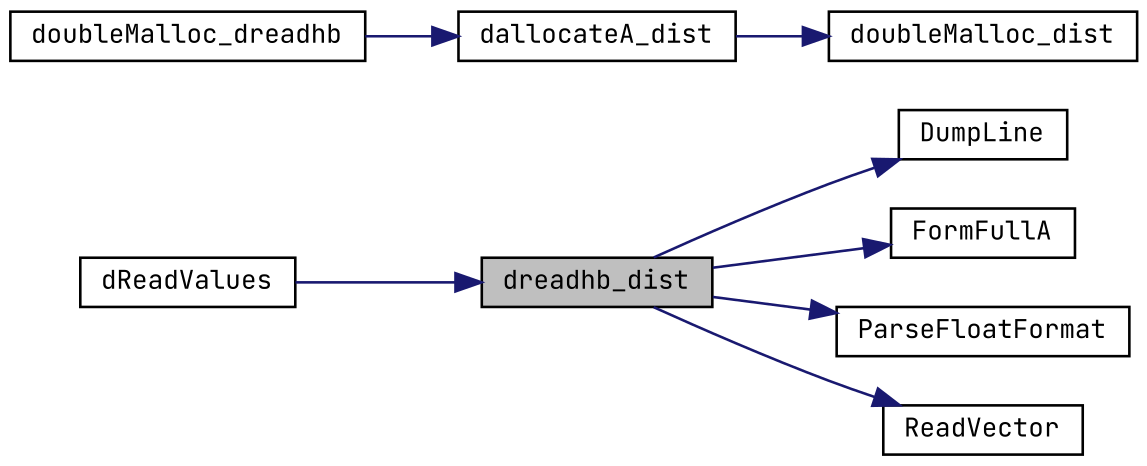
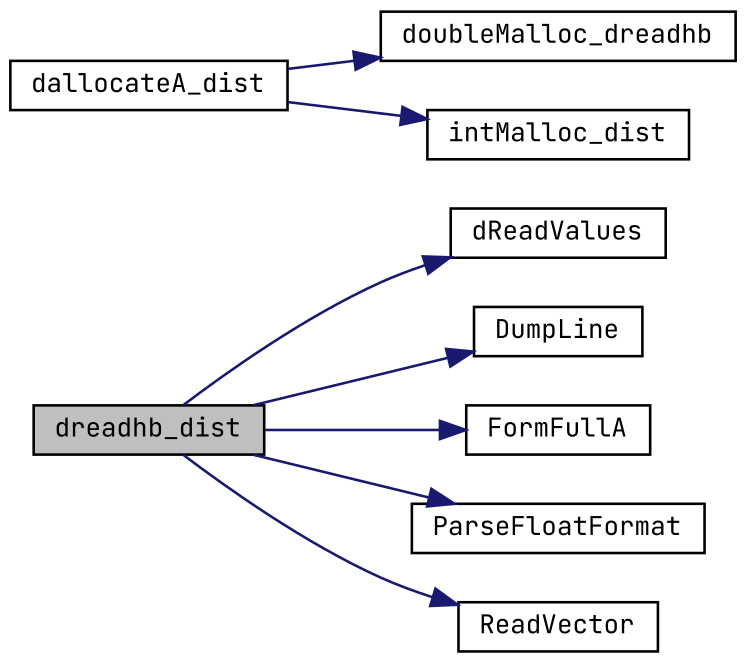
edge "doubleMalloc_dreadhb" -> "dallocateA_dist": reversed
node "doubleMalloc_dist": label "doubleMalloc_dist" -> "intMalloc_dist"
edge "dReadValues" -> "dreadhb_dist": reversed
